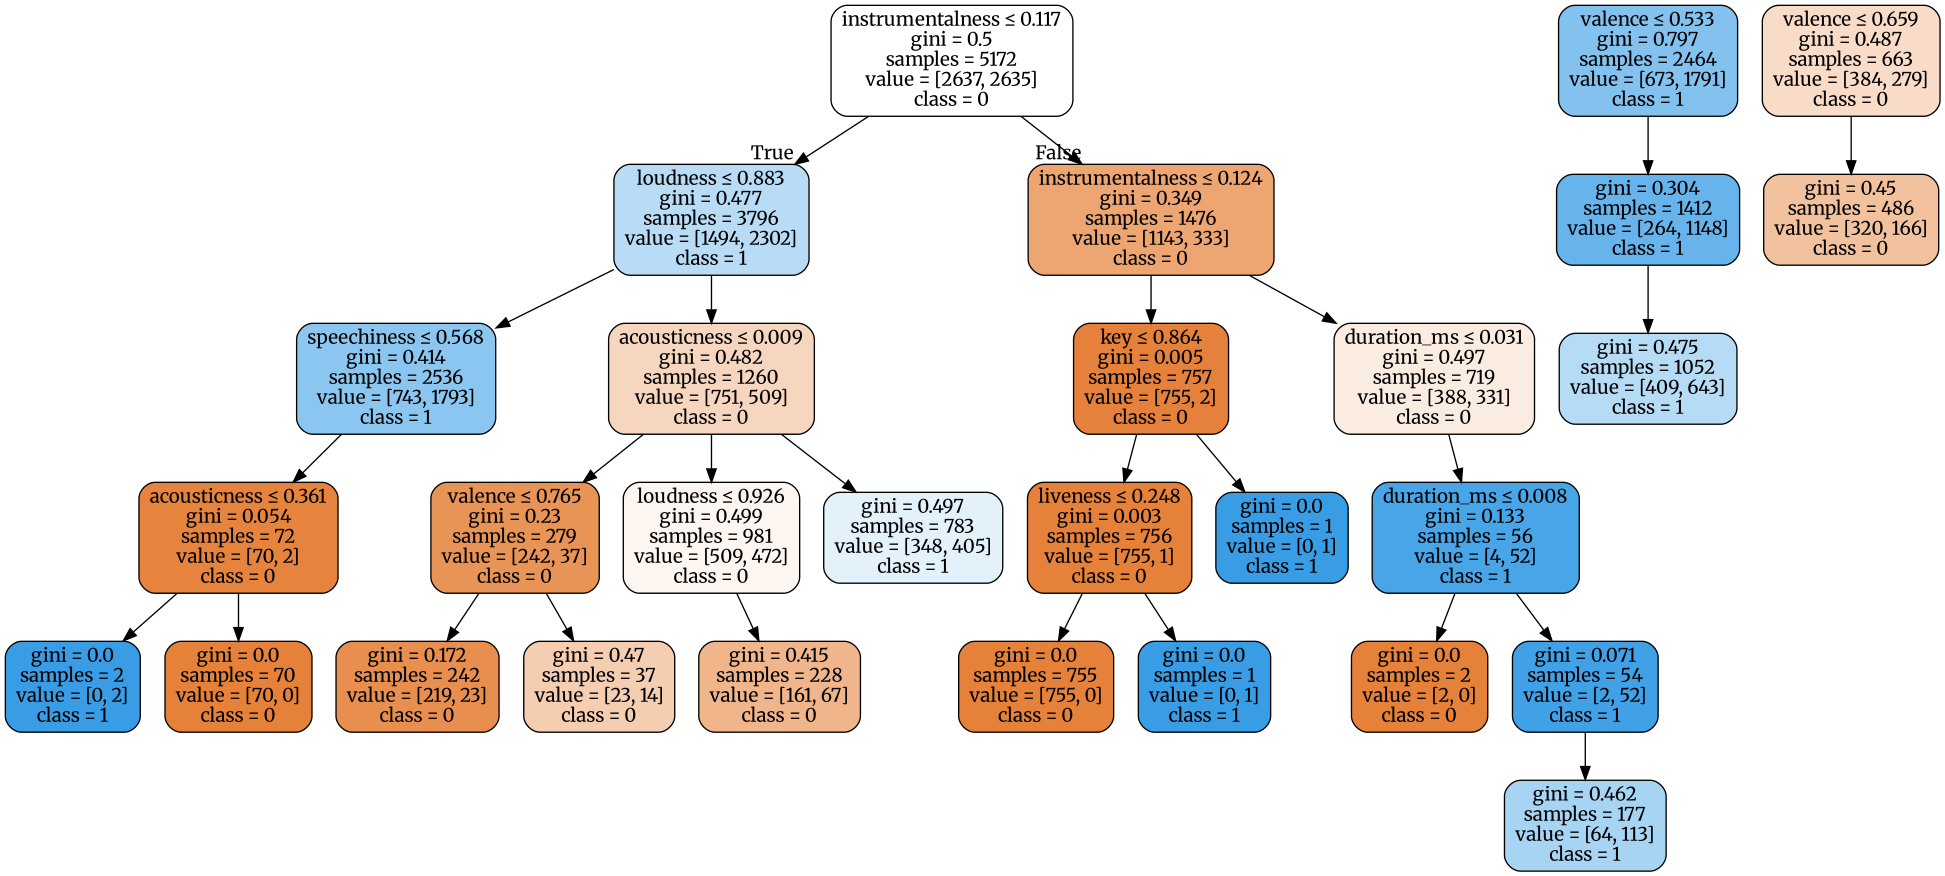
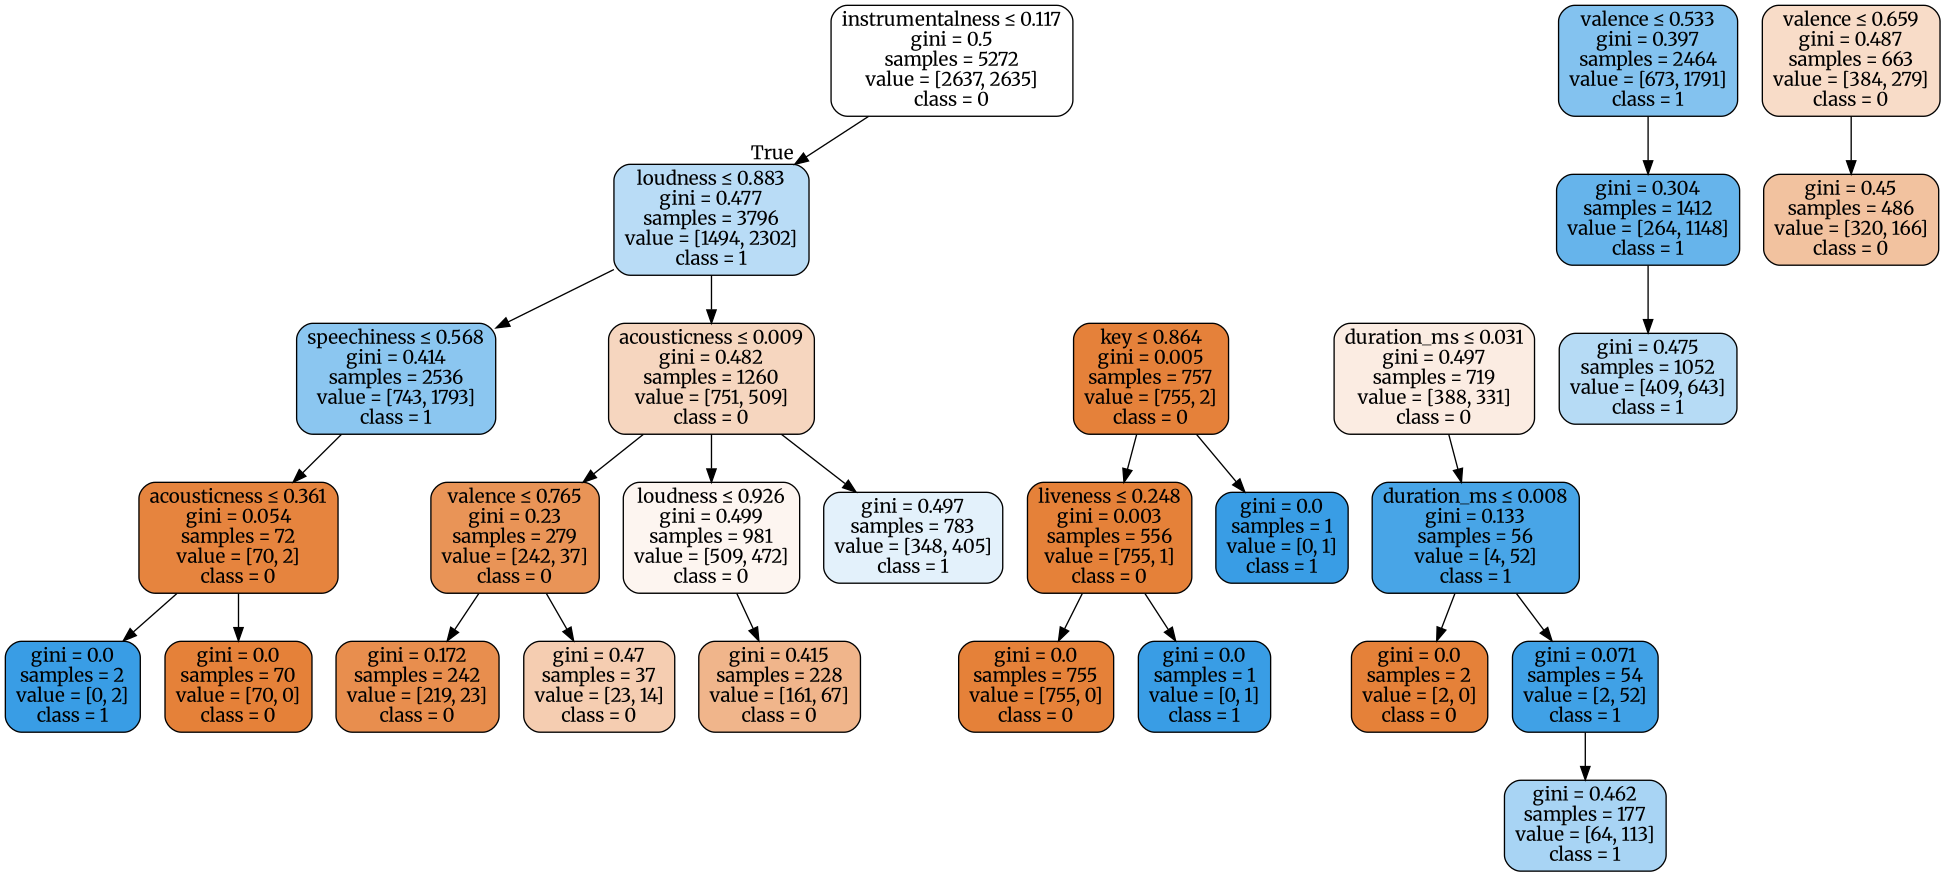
node "valence ≤ 0.533": text "gini = 0.797" -> "gini = 0.397"
node "instrumentalness ≤ 0.117": text "samples = 5172" -> "samples = 5272"
node "instrumentalness ≤ 0.124": removed
node "liveness ≤ 0.248": text "samples = 756" -> "samples = 556"
